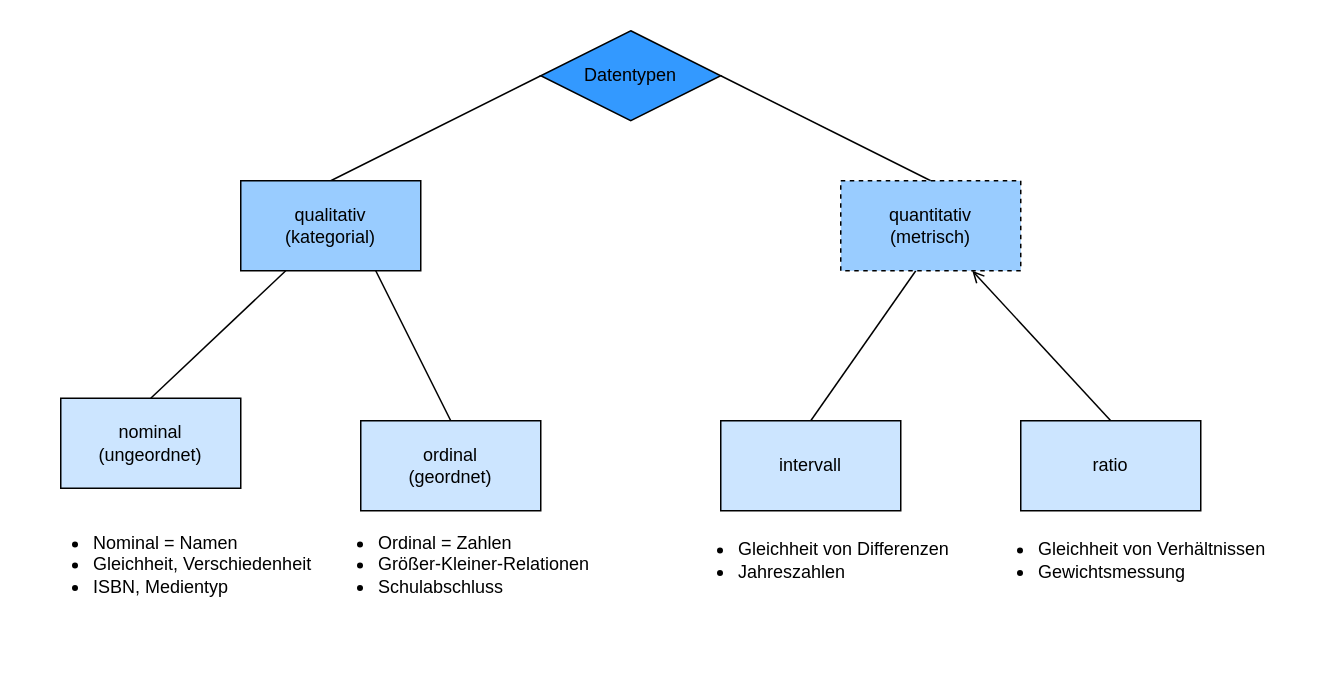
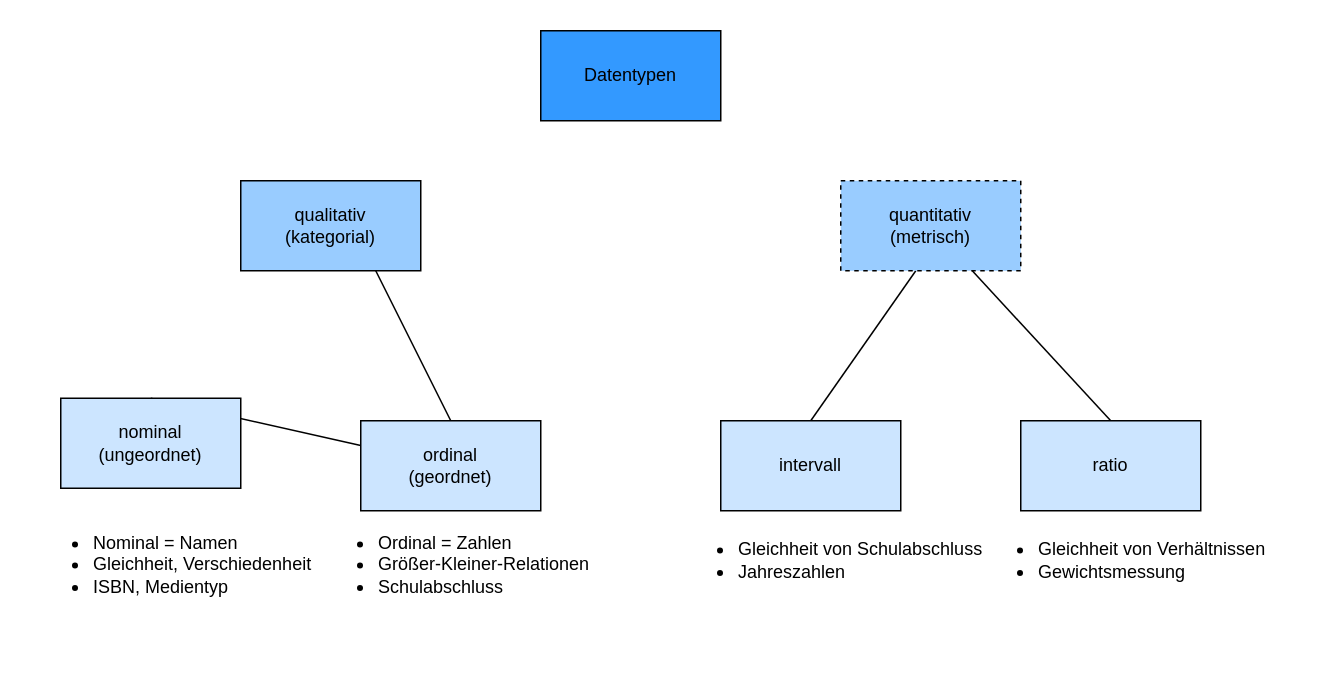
node "Datentypen": shape diamond -> rectangle
edge "Datentypen" -- "qualitativ (kategorial)": removed
edge "Datentypen" -- "quantitativ (metrisch)": removed
edge "ratio" -> "quantitativ (metrisch)": arrowhead open -> none
edge "qualitativ (kategorial)" -- "nominal (ungeordnet)": now "ordinal (geordnet)" -- "nominal (ungeordnet)"
node "Gleichheit von Differenzen Jahreszahlen": label "Gleichheit von Differenzen Jahreszahlen" -> "Gleichheit von Schulabschluss Jahreszahlen"
